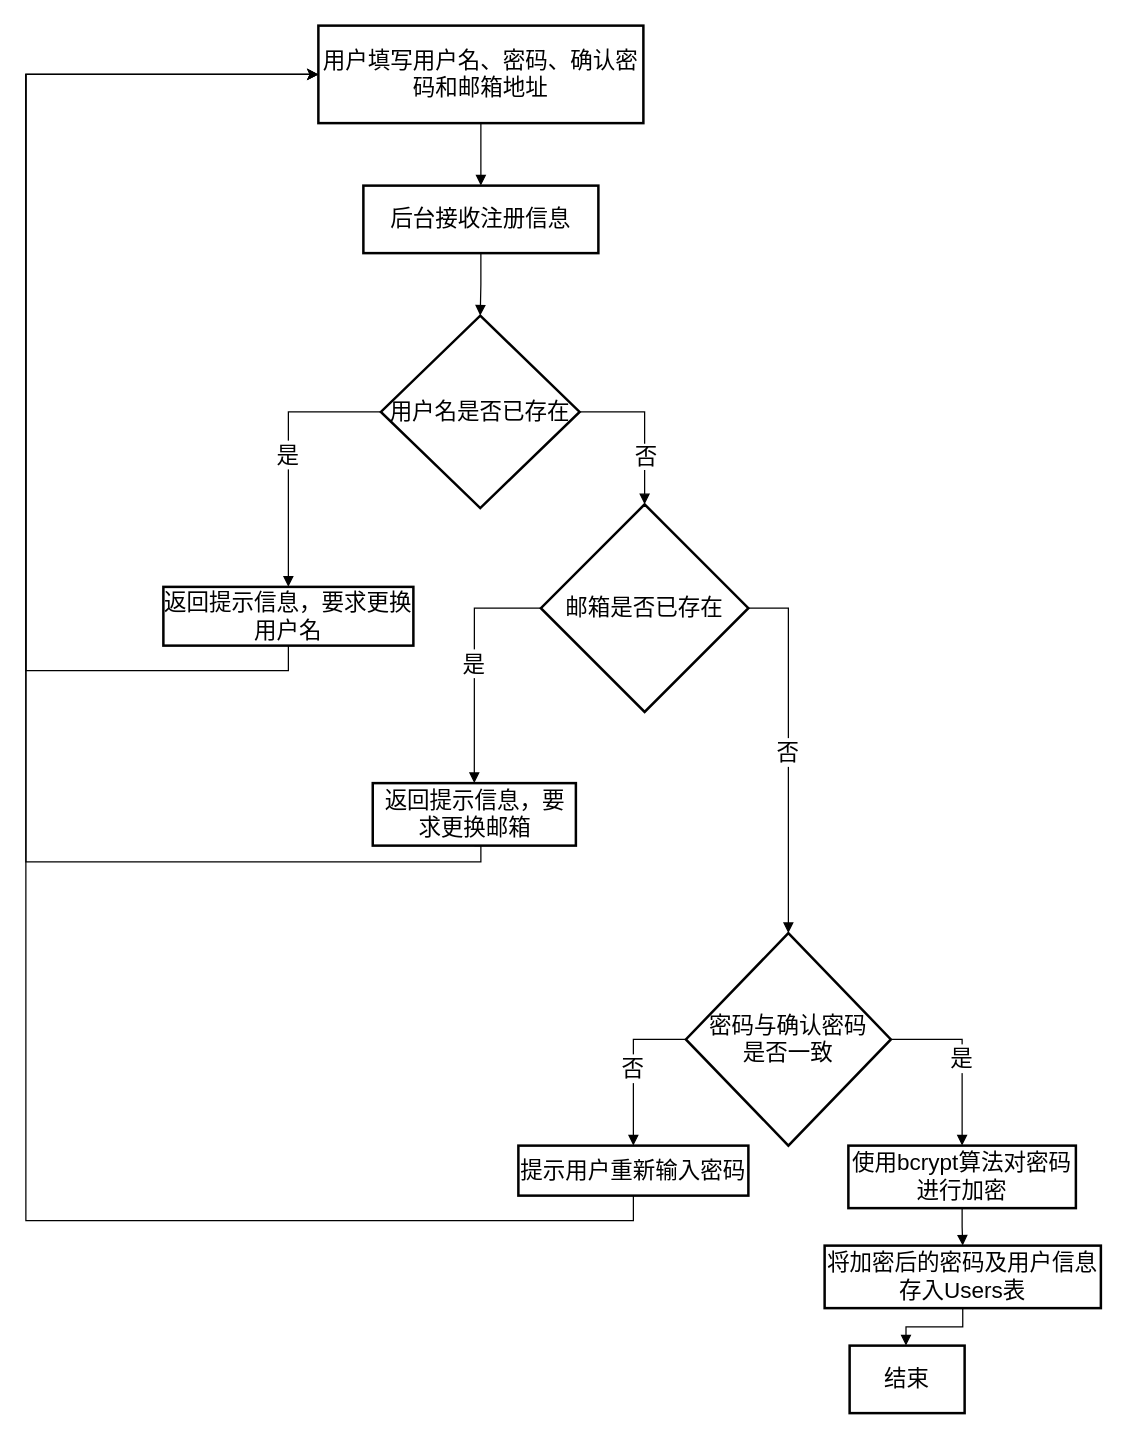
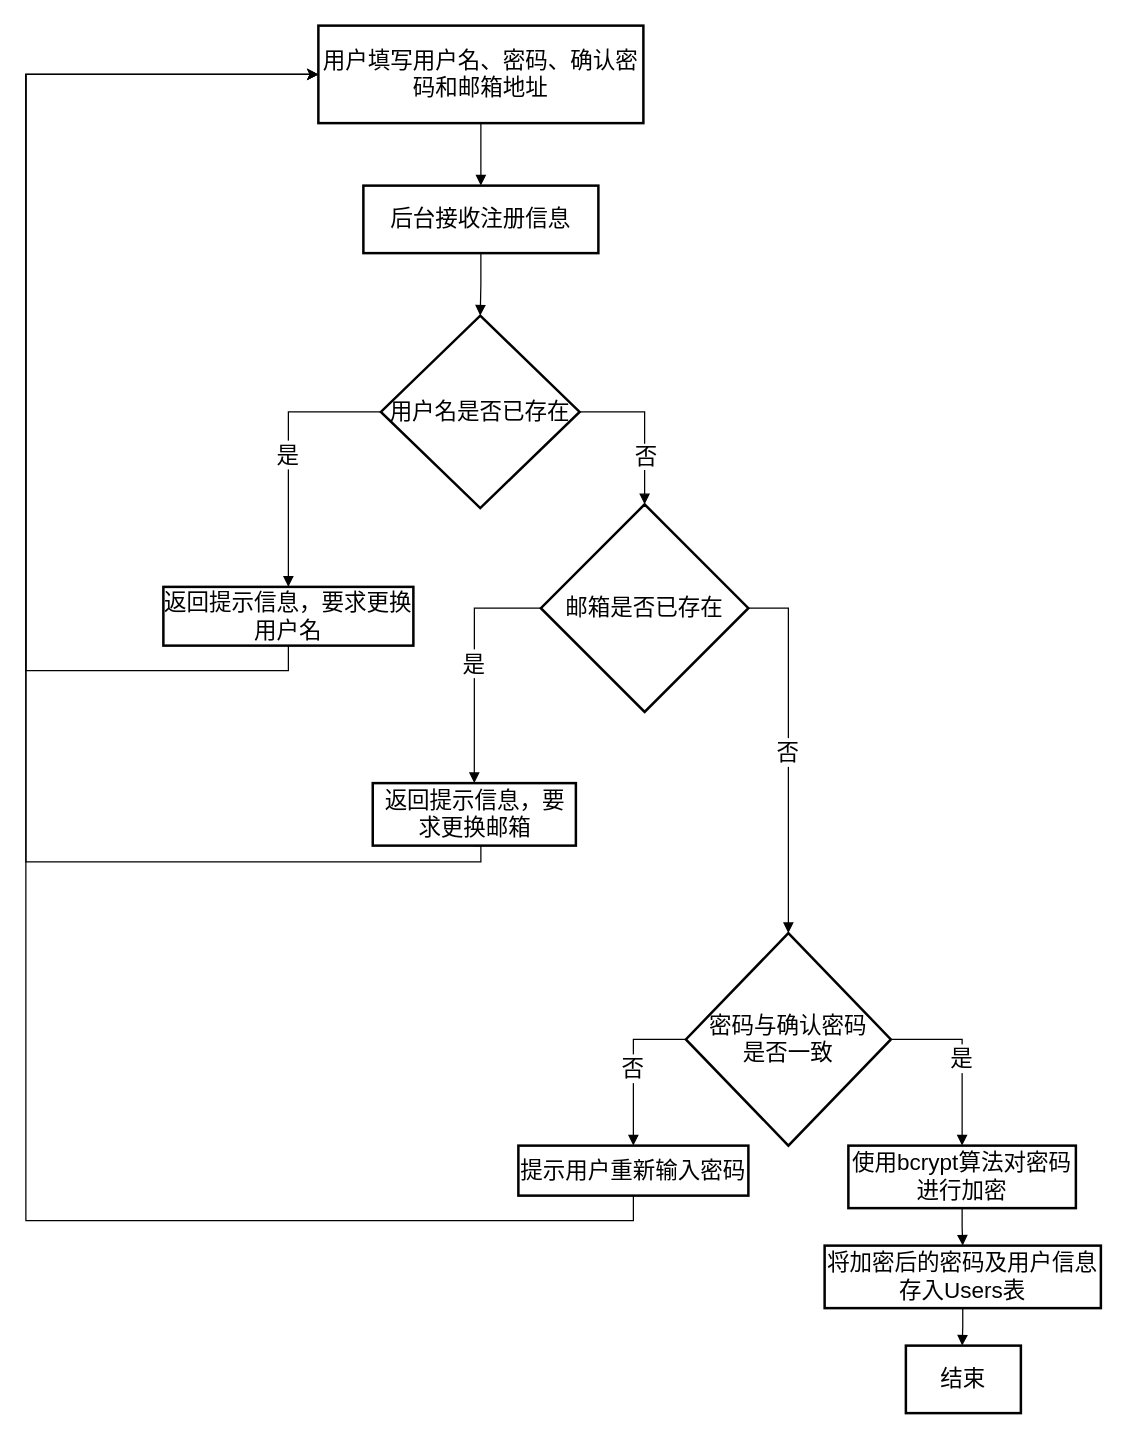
node "结束": moved (907, 1379) -> (963, 1379)
